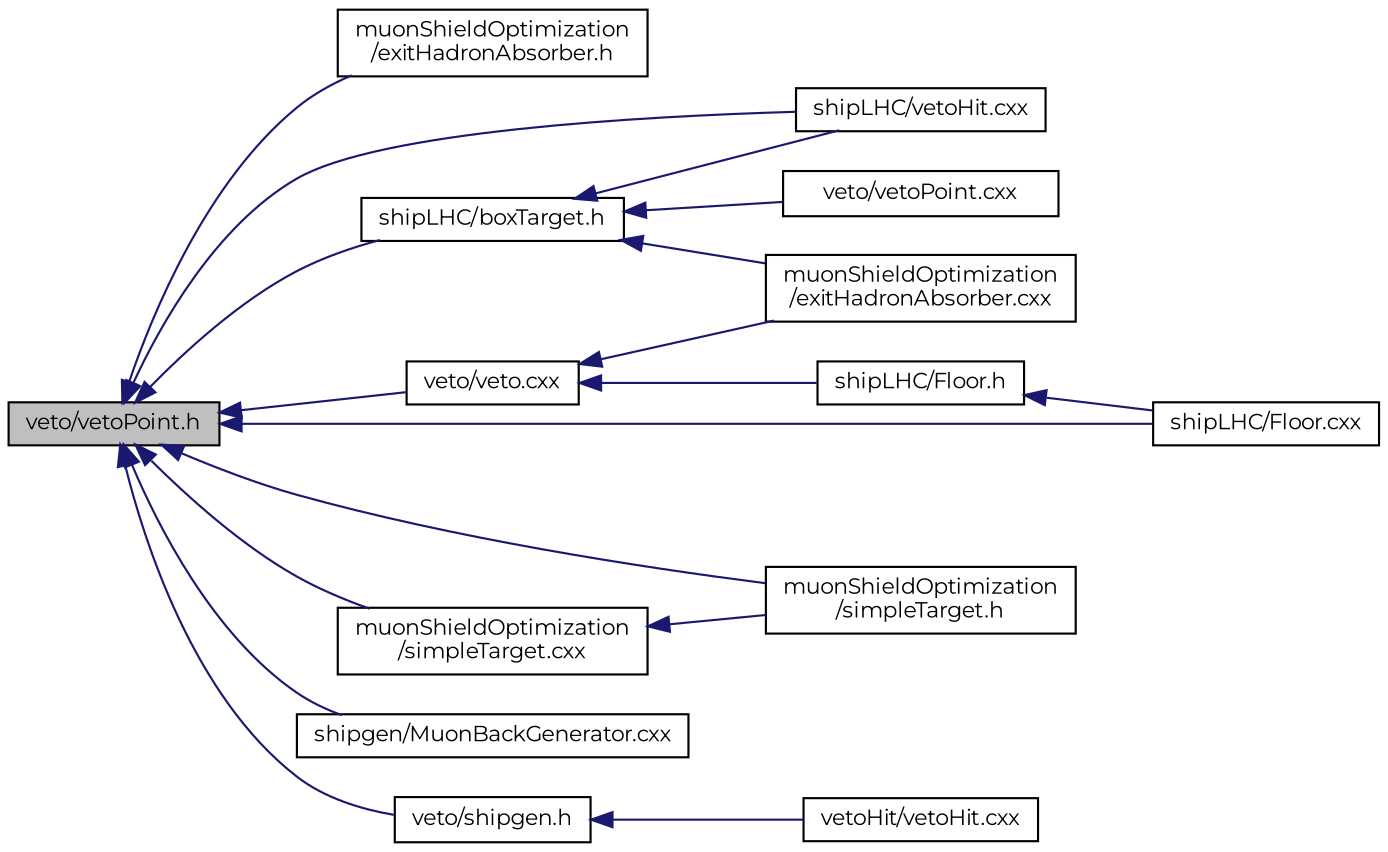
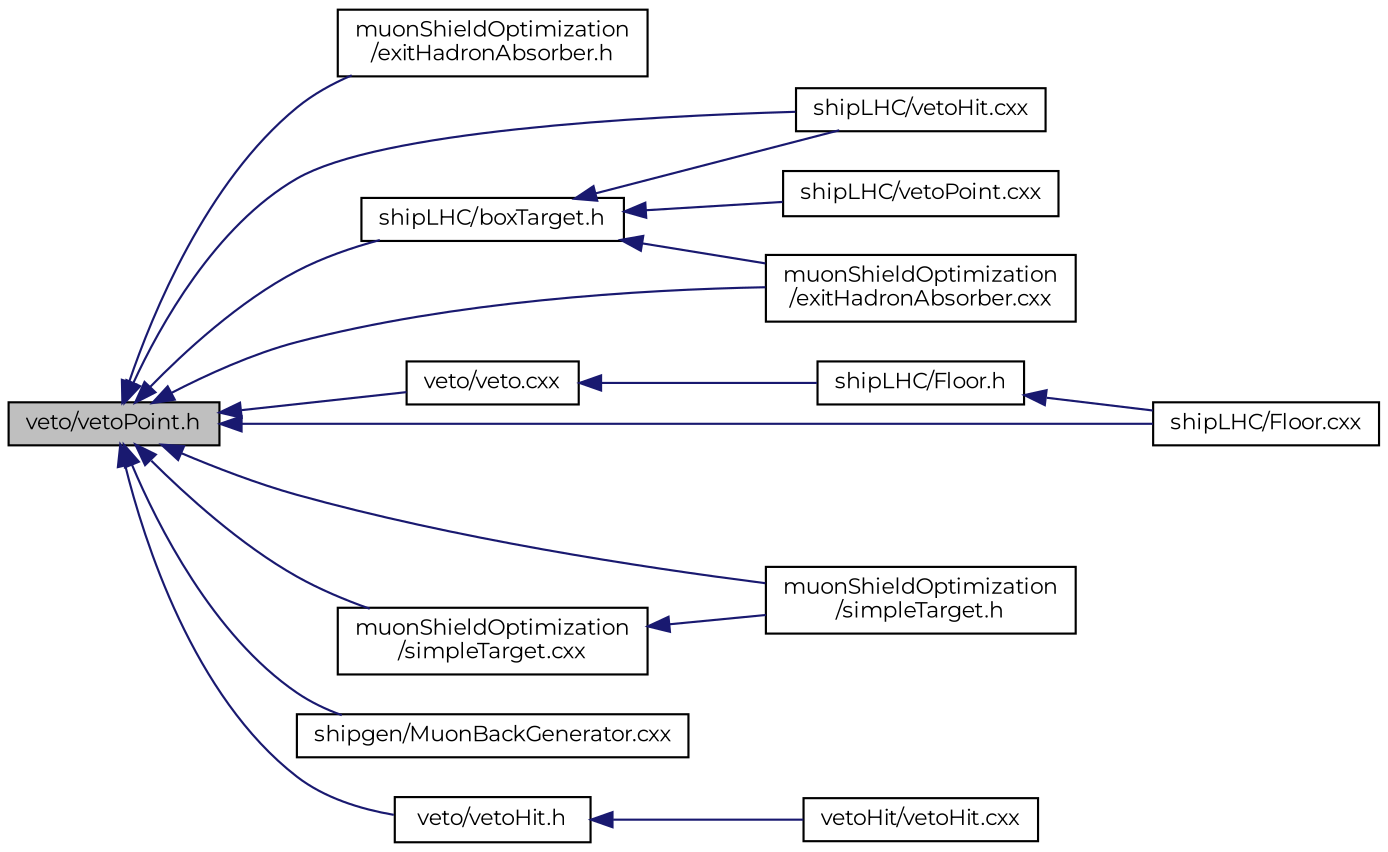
node "veto/vetoPoint.cxx": label "veto/vetoPoint.cxx" -> "shipLHC/vetoPoint.cxx"
edge "muonShieldOptimization /exitHadronAbsorber.cxx" -> "veto/veto.cxx": now "muonShieldOptimization /exitHadronAbsorber.cxx" -> "veto/vetoPoint.h"
node "veto/shipgen.h": label "veto/shipgen.h" -> "veto/vetoHit.h"
